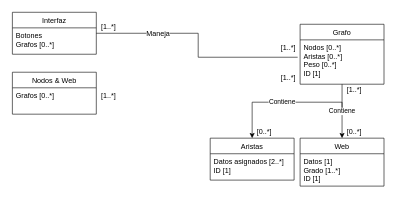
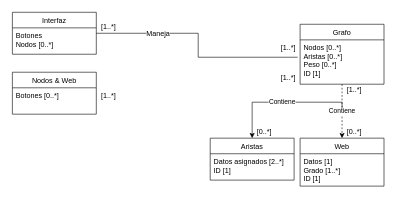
node "Botones Grafos [0..*]": label "Botones Grafos [0..*]" -> "Botones Nodos [0..*]"
node "Grafos [0..*]": label "Grafos [0..*]" -> "Botones [0..*]"
edge "Grafo" -> "Web": style solid -> dashed
